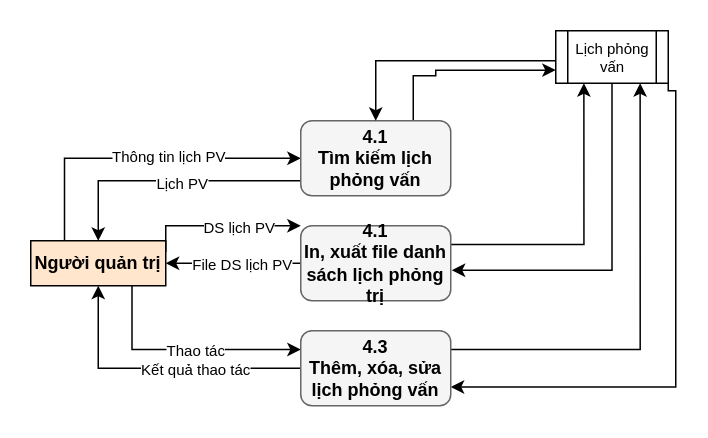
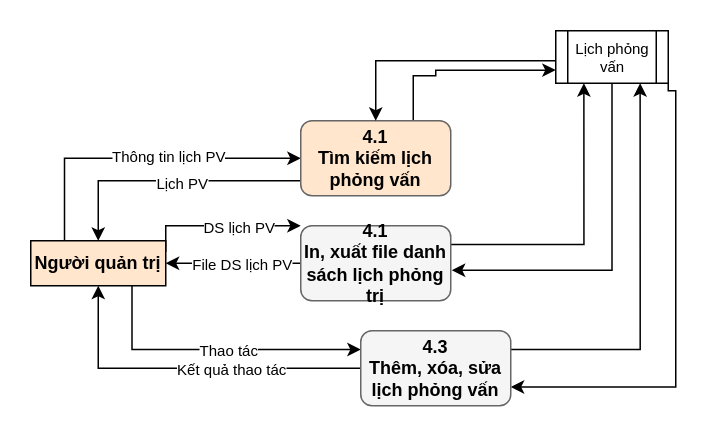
node "4.1 Tìm kiếm lịch phỏng vấn": fillcolor #f5f5f5 -> #ffe6cc
node "4.3 Thêm, xóa, sửa lịch phỏng vấn": moved (376, 368) -> (436, 368)
